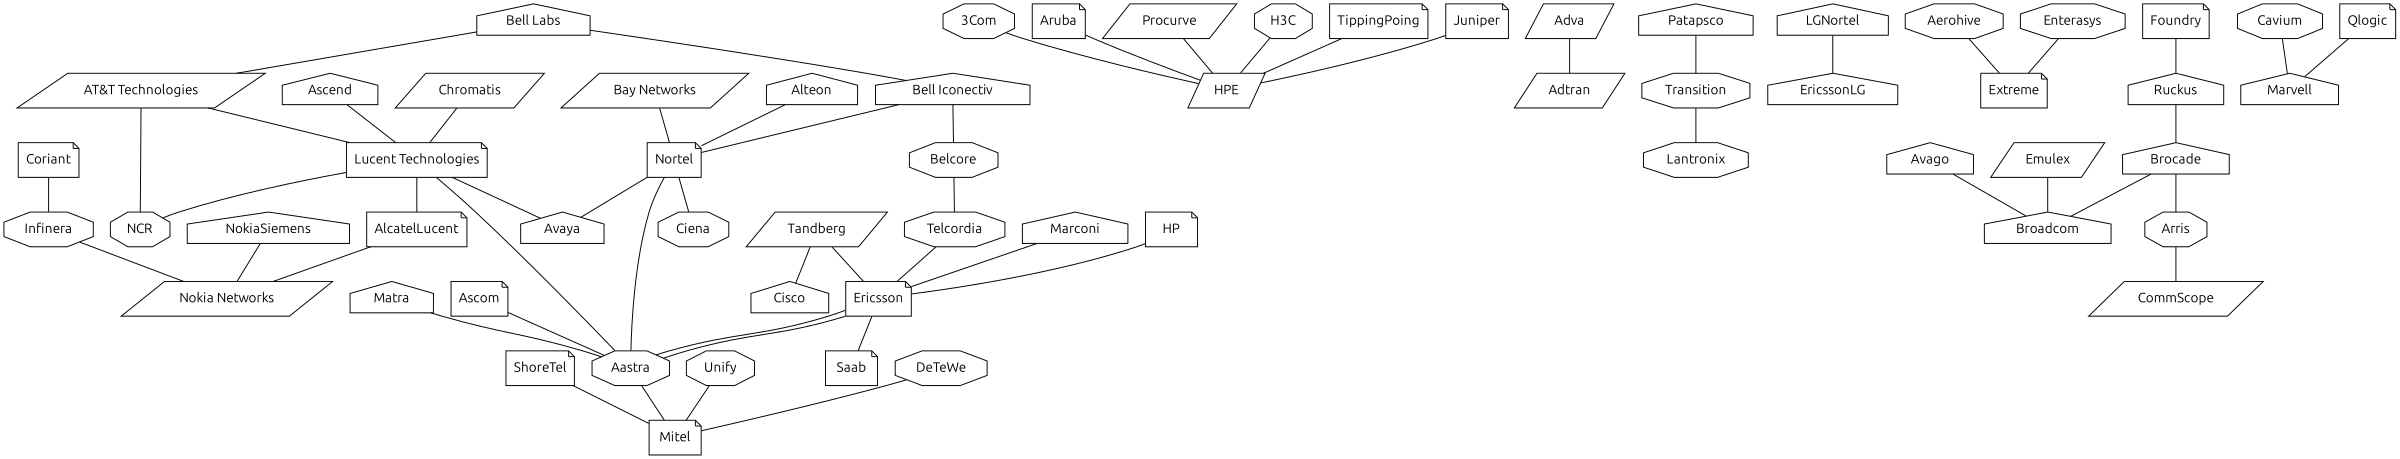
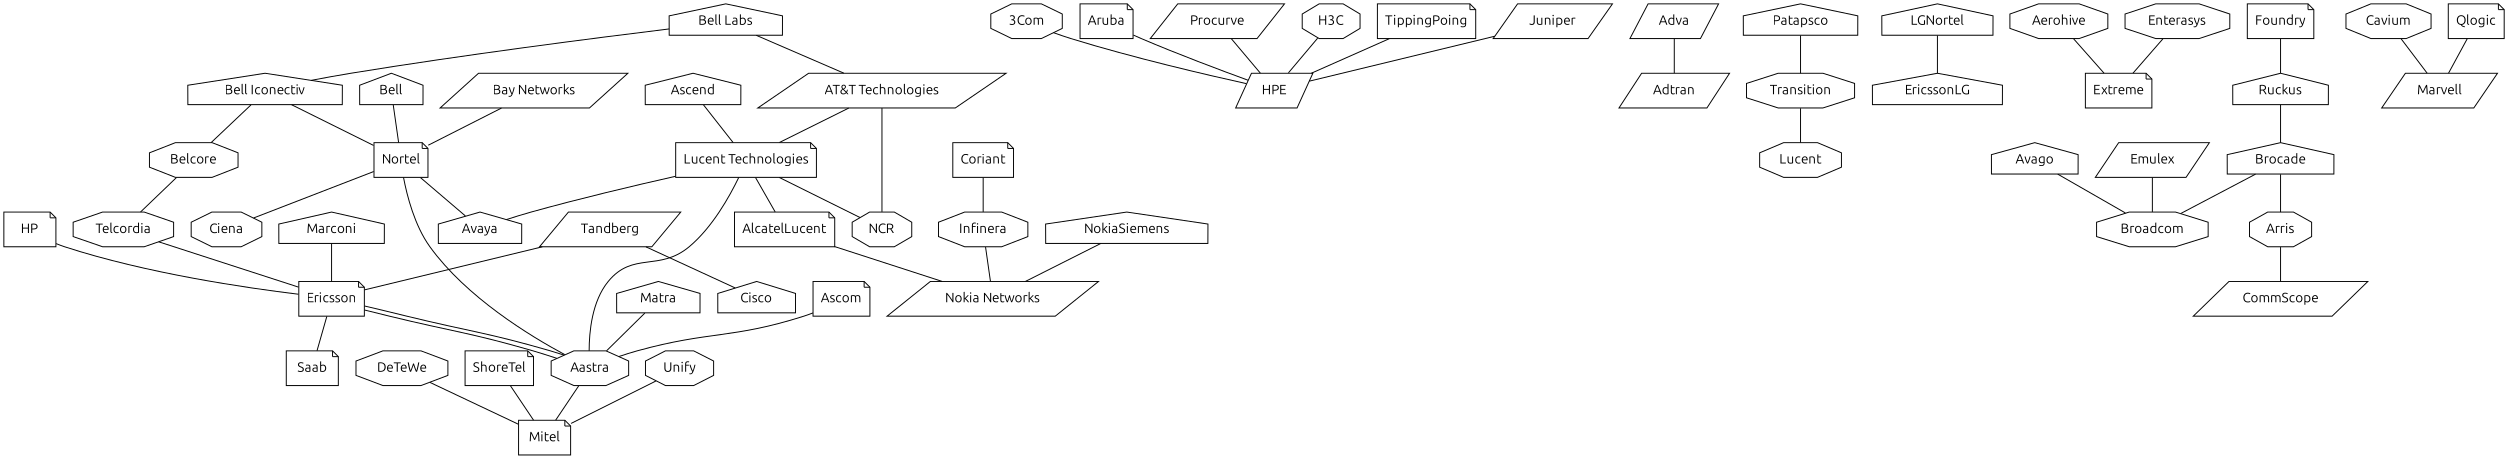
node "Juniper": shape note -> parallelogram
node "Chromatis": removed
node "Alteon": label "Alteon" -> "Bell"
node "Marvell": shape house -> parallelogram
node "Lantronix": label "Lantronix" -> "Lucent"
node "Broadcom": shape house -> octagon
